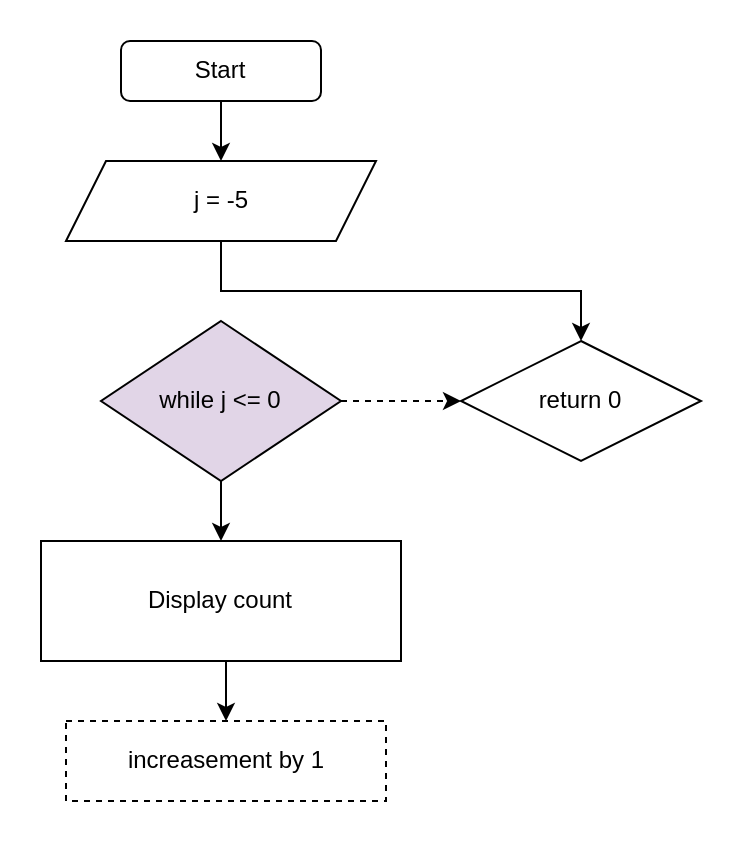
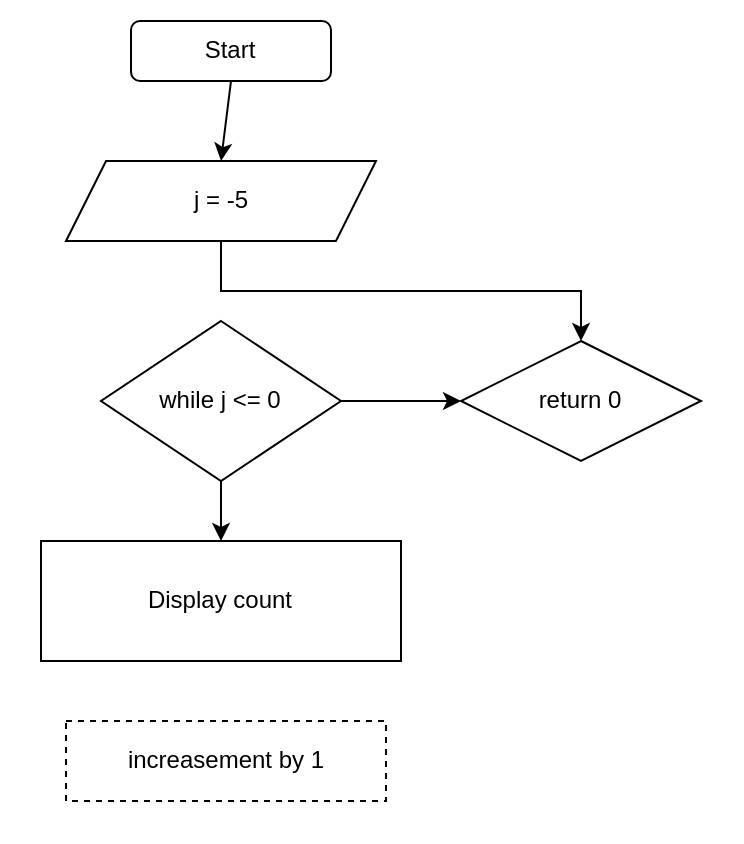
node "Start": moved (221, 71) -> (231, 51)
node "while j <= 0": fillcolor #e1d5e7 -> #ffffff
edge "while j <= 0" -> "return 0": style dashed -> solid
edge "Display count" -> "increasement by 1": removed
